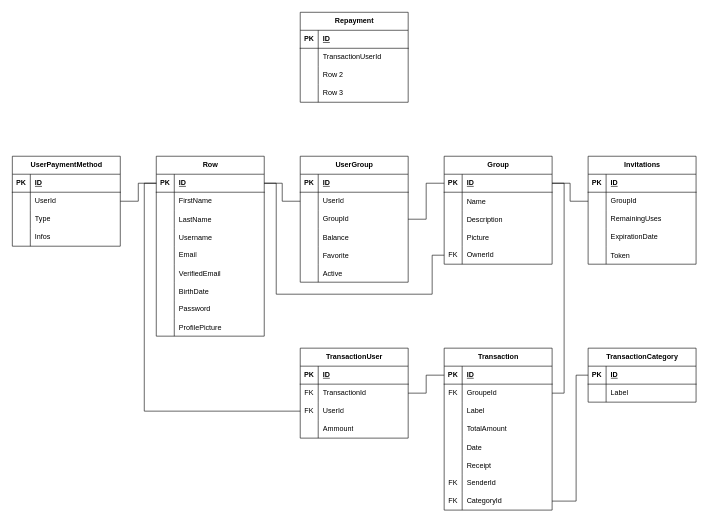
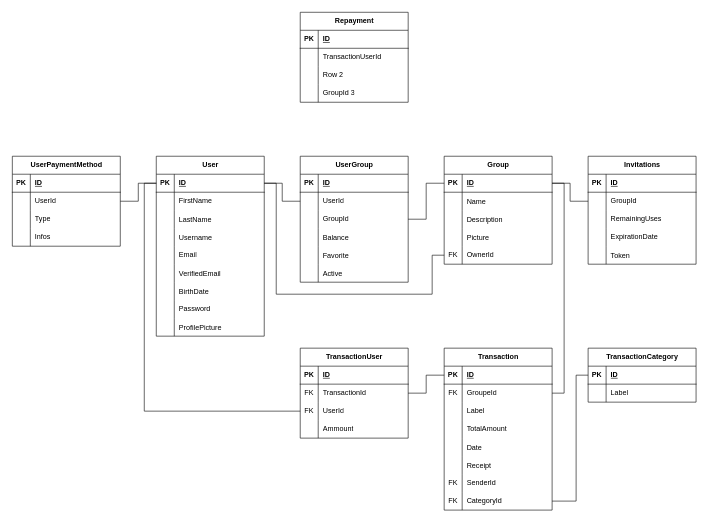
node "Row 3": label "Row 3" -> "GroupId 3"
node "Row": label "Row" -> "User"
